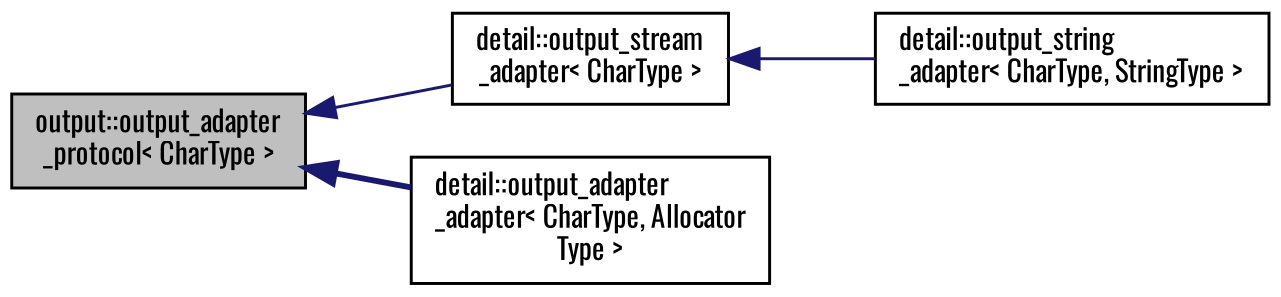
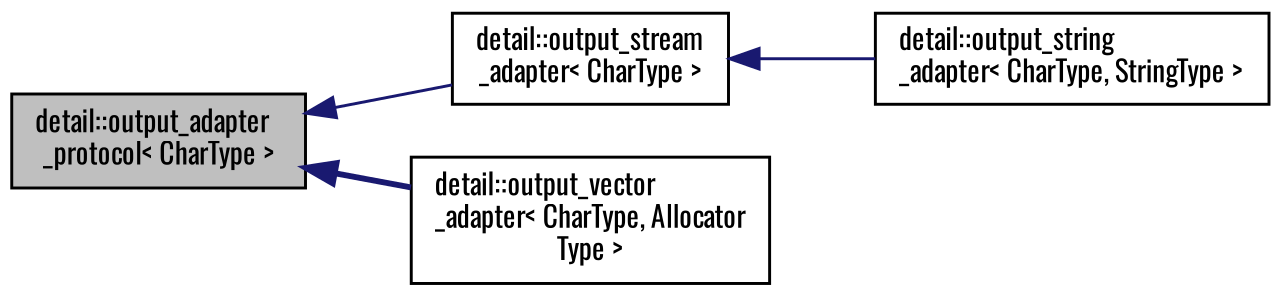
node "output::output_adapter _protocol< CharType >": label "output::output_adapter _protocol< CharType >" -> "detail::output_adapter _protocol< CharType >"
node "detail::output_adapter _adapter< CharType, Allocator Type >": label "detail::output_adapter _adapter< CharType, Allocator Type >" -> "detail::output_vector _adapter< CharType, Allocator Type >"
